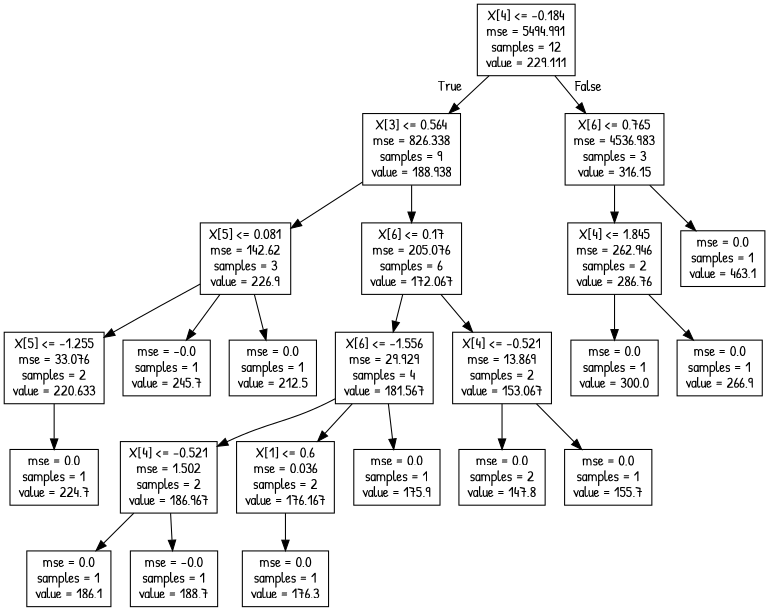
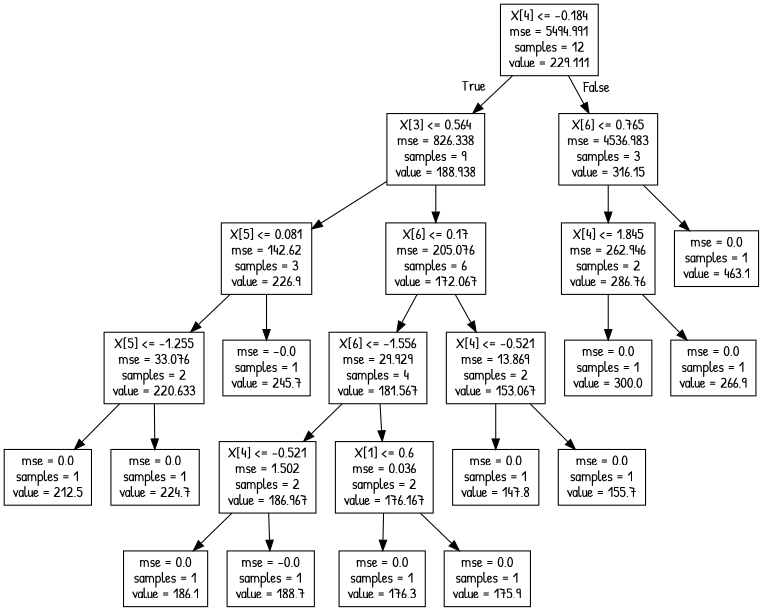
edge "X[5] <= 0.081 mse = 142.62 samples = 3 value = 226.9" -> "mse = 0.0 samples = 1 value = 212.5": now "X[5] <= -1.255 mse = 33.076 samples = 2 value = 220.633" -> "mse = 0.0 samples = 1 value = 212.5"
edge "X[6] <= -1.556 mse = 29.929 samples = 4 value = 181.567" -> "mse = 0.0 samples = 1 value = 175.9": now "X[1] <= 0.6 mse = 0.036 samples = 2 value = 176.167" -> "mse = 0.0 samples = 1 value = 175.9"
node "mse = 0.0 samples = 2 value = 147.8": label "mse = 0.0 samples = 2 value = 147.8" -> "mse = 0.0 samples = 1 value = 147.8"
